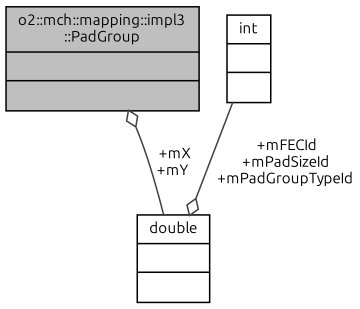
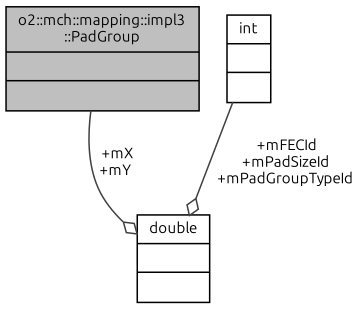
edge "double" -> "o2::mch::mapping::impl3": reversed
